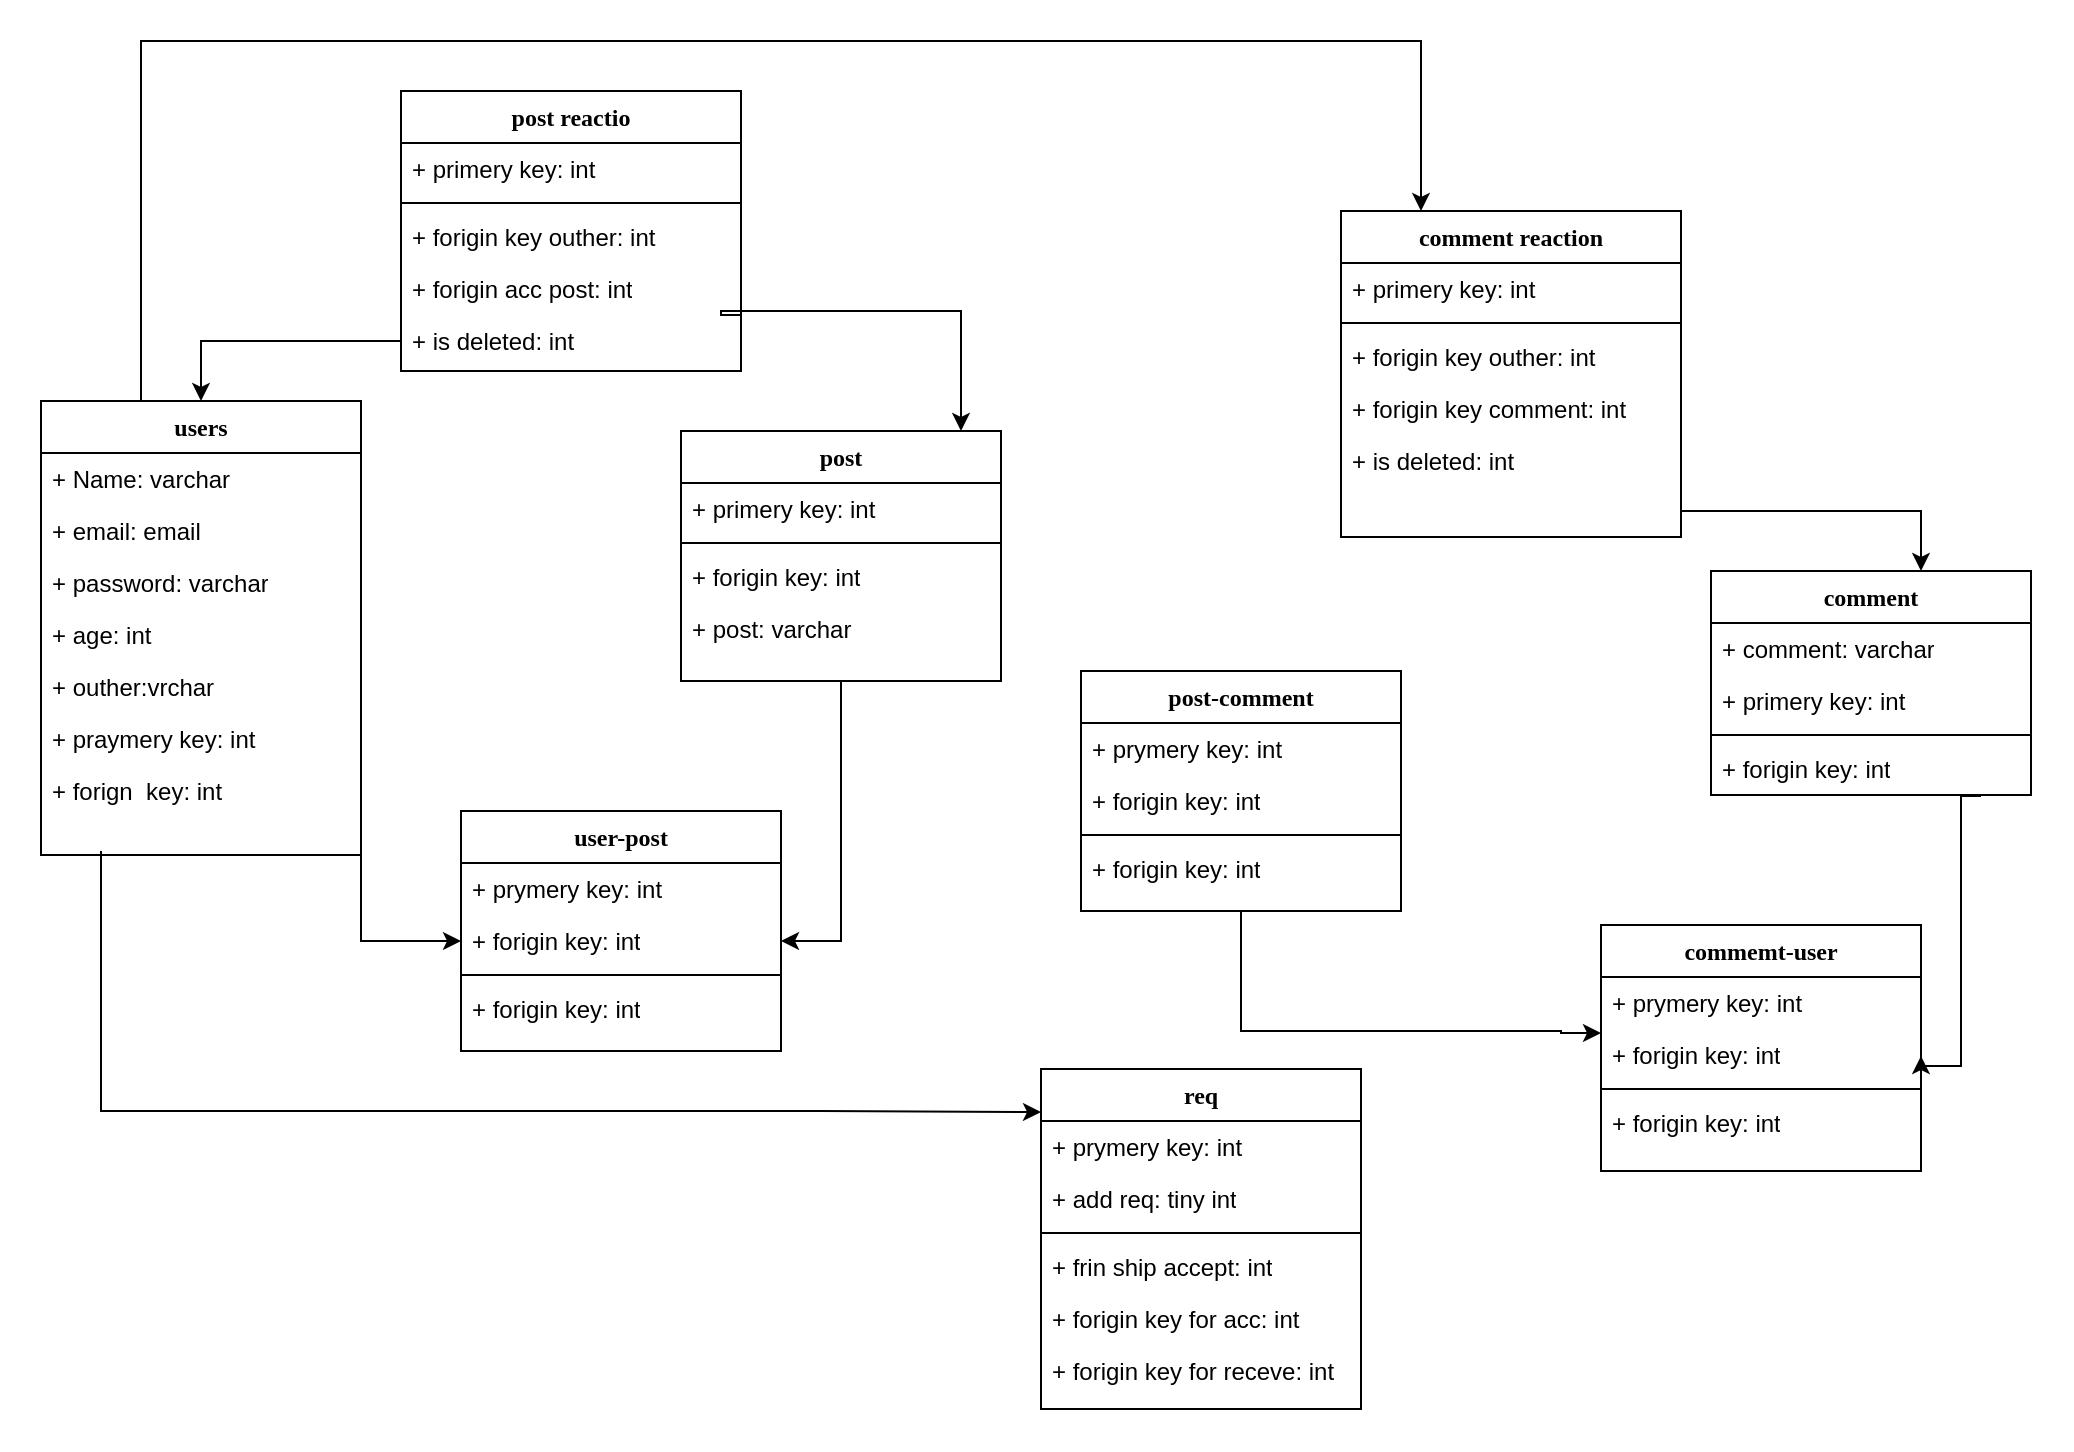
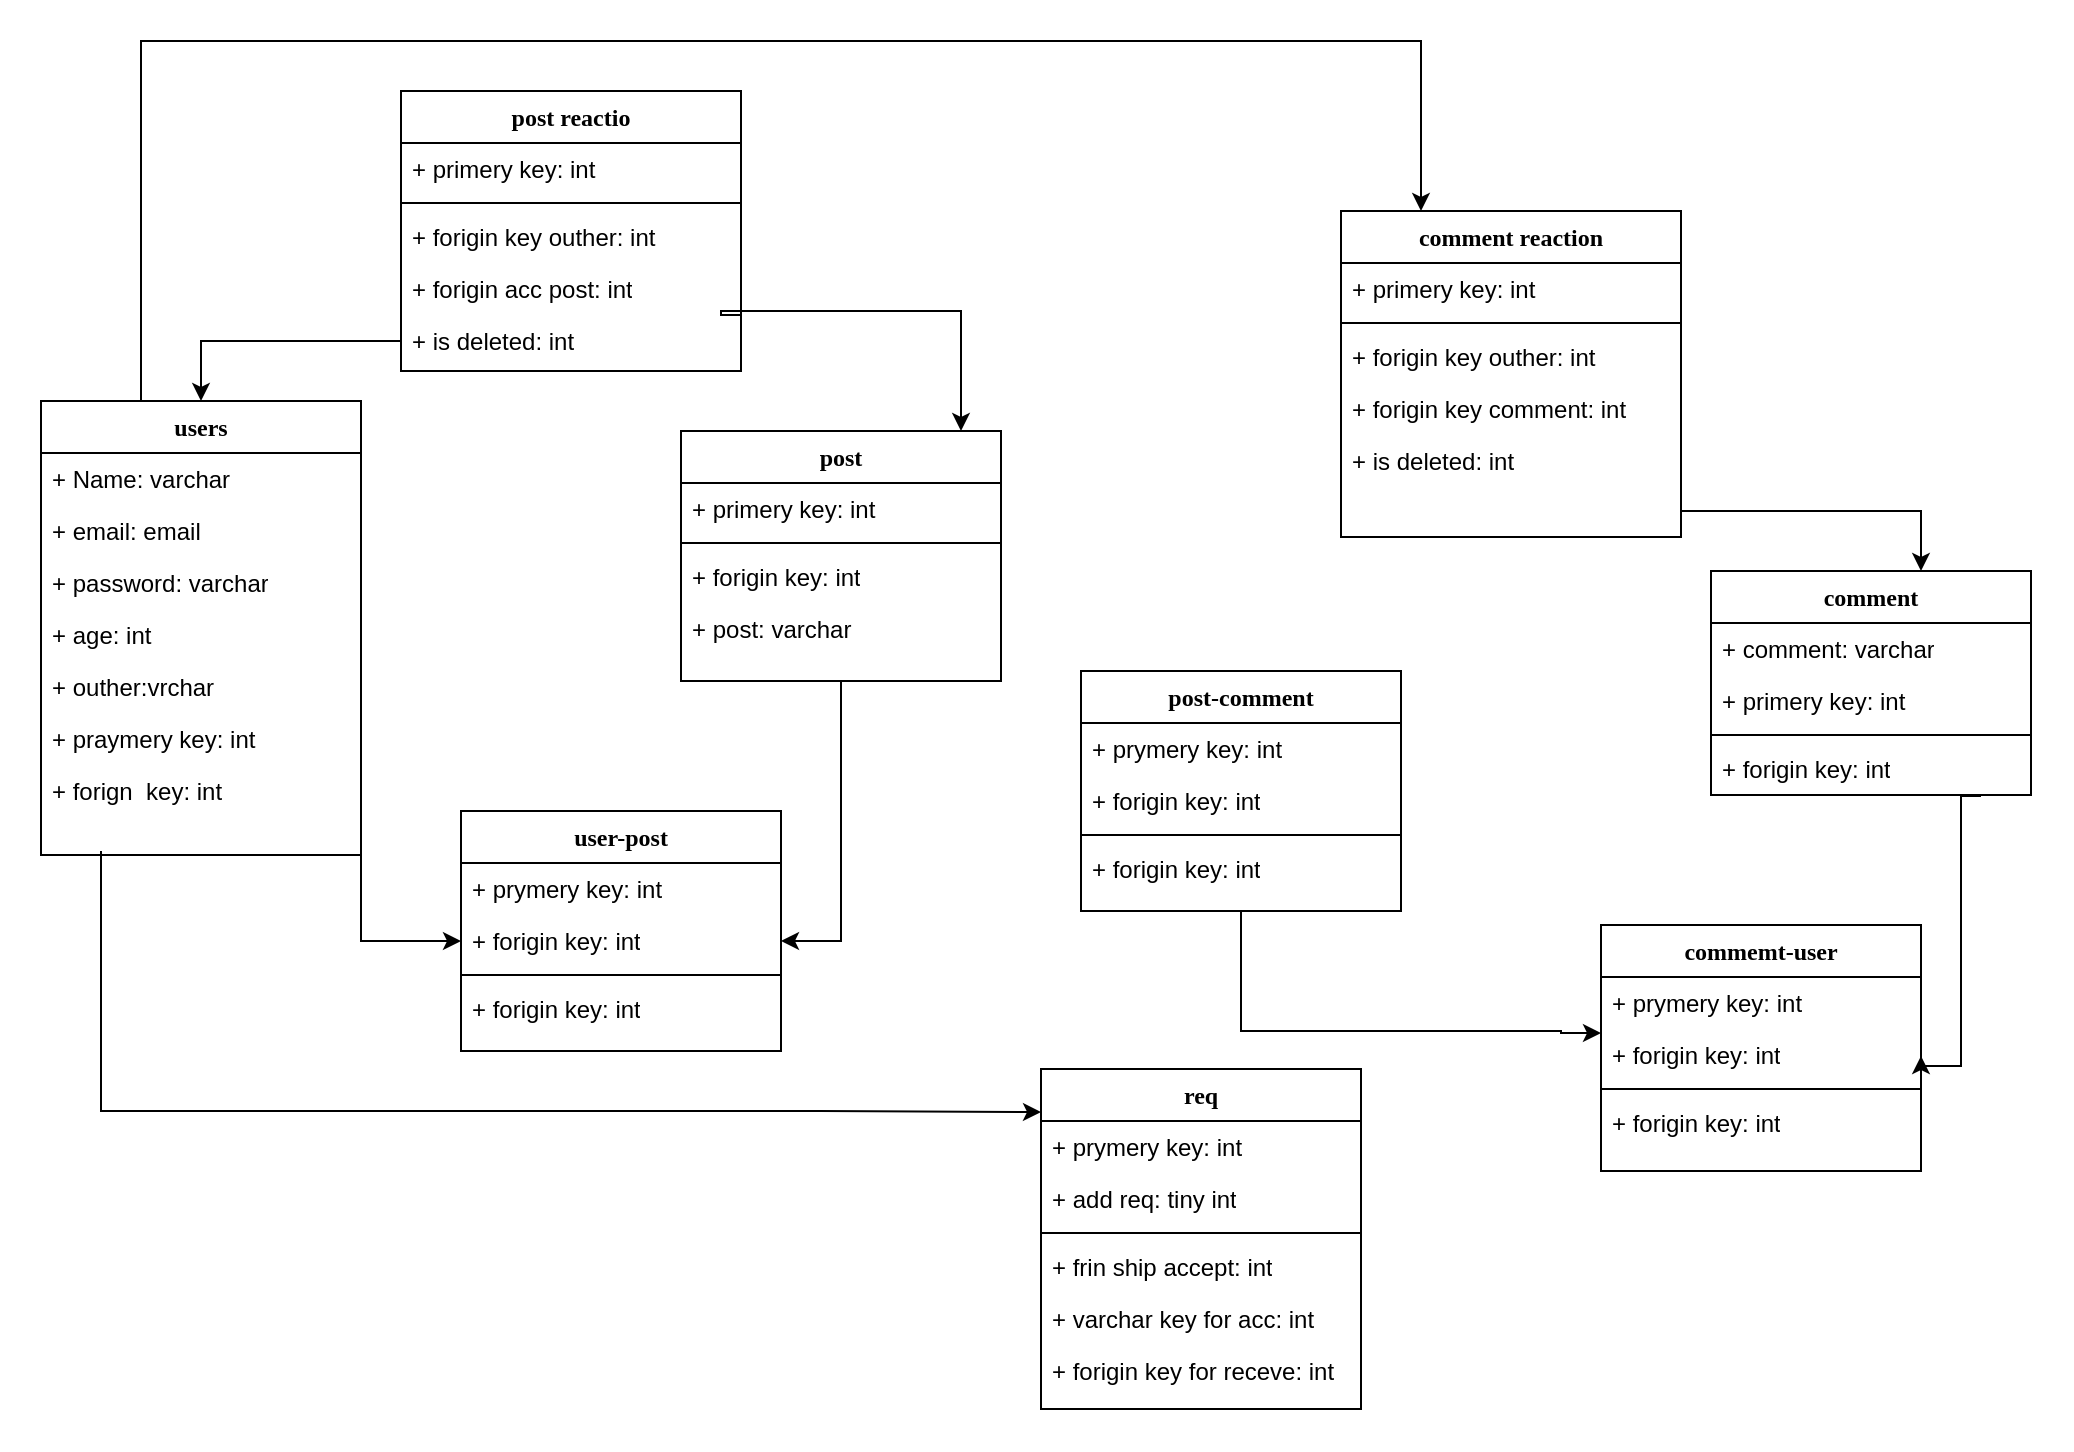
node "+ forigin key for acc: int": label "+ forigin key for acc: int" -> "+ varchar key for acc: int"
